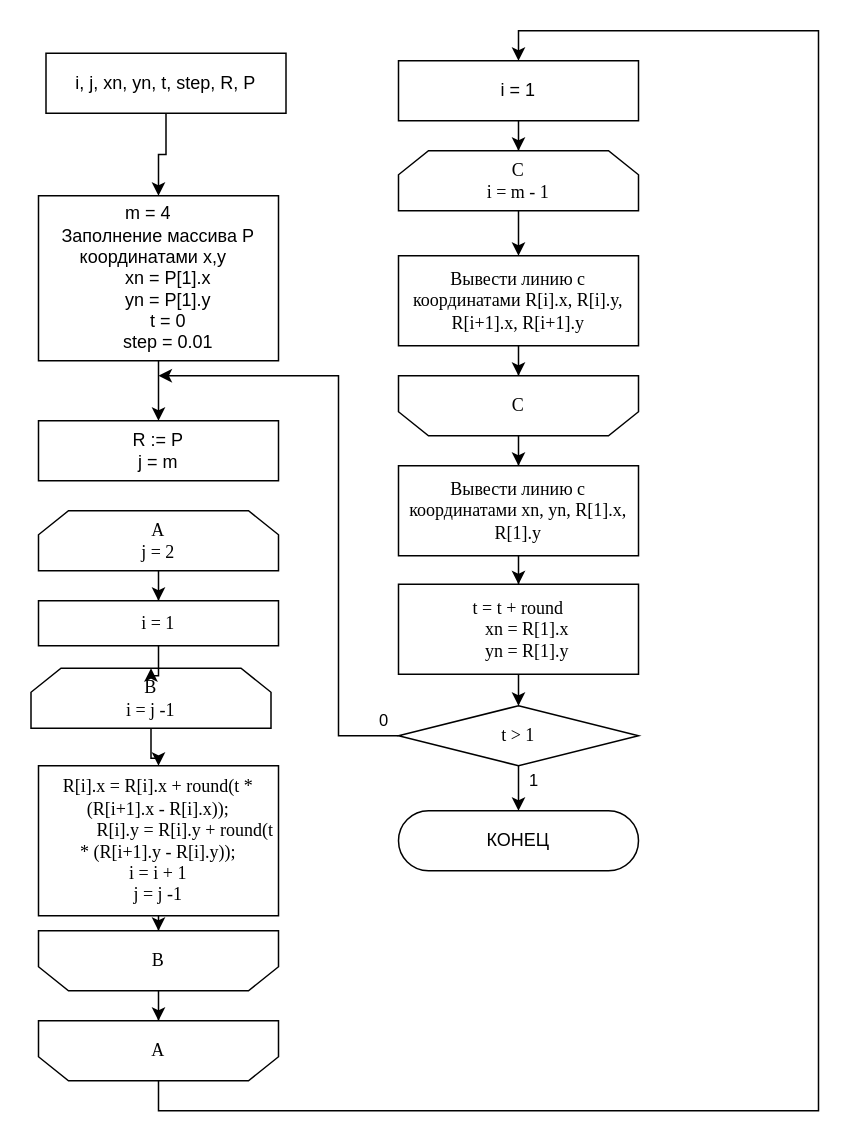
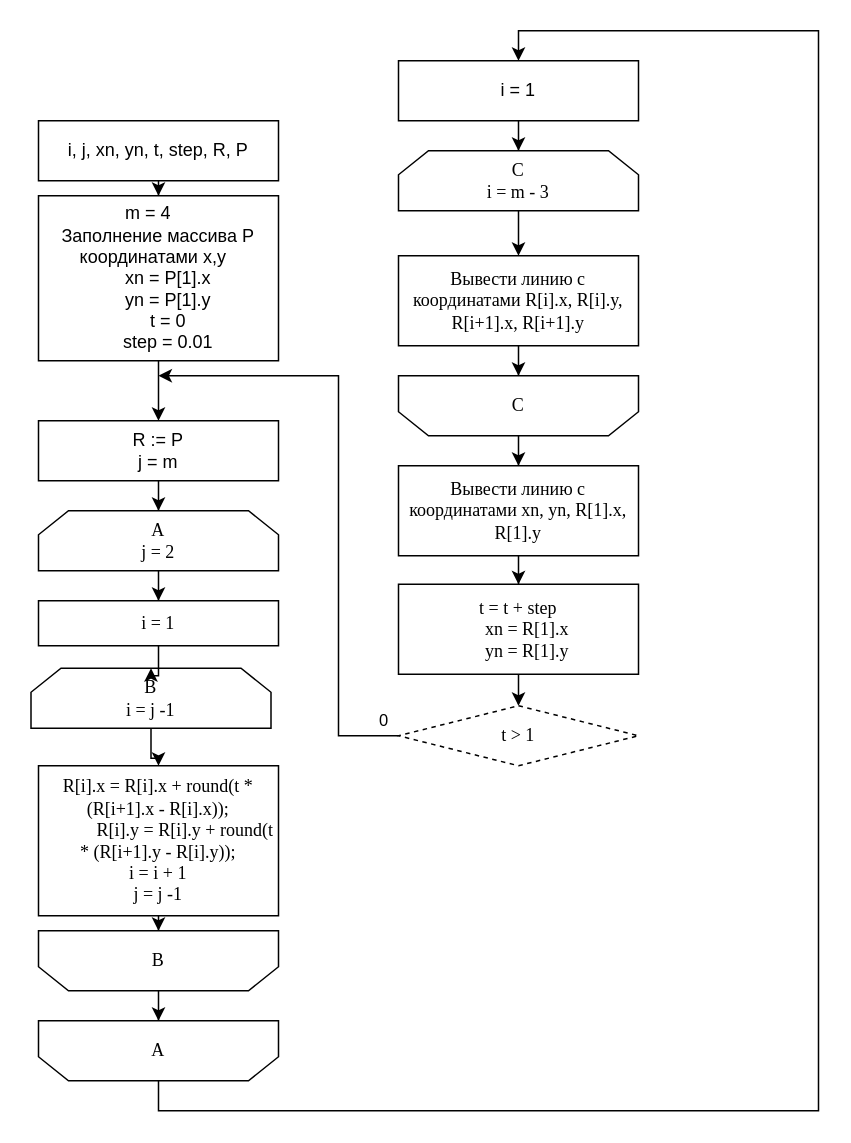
node "i, j, xn, yn, t, step, R, P": moved (166, 83) -> (158, 151)
node "C i = m - 1": label "C i = m - 1" -> "C i = m - 3"
edge "R := P j = m" -> "A j = 2": added
node "t = t + round xn = R[1].x yn = R[1].y": label "t = t + round xn = R[1].x yn = R[1].y" -> "t = t + step xn = R[1].x yn = R[1].y"
node "t > 1": style solid -> dashed
edge "t > 1" -> "КОНЕЦ": removed, label "1"
node "КОНЕЦ": removed
